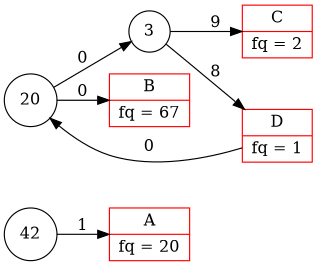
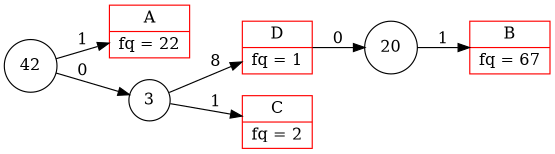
edge "3" -> "C": label "9" -> "1"
edge "20" -> "3": now "42" -> "3"
edge "20" -> "B": label "0" -> "1"
node "A": text "fq = 20" -> "fq = 22"
